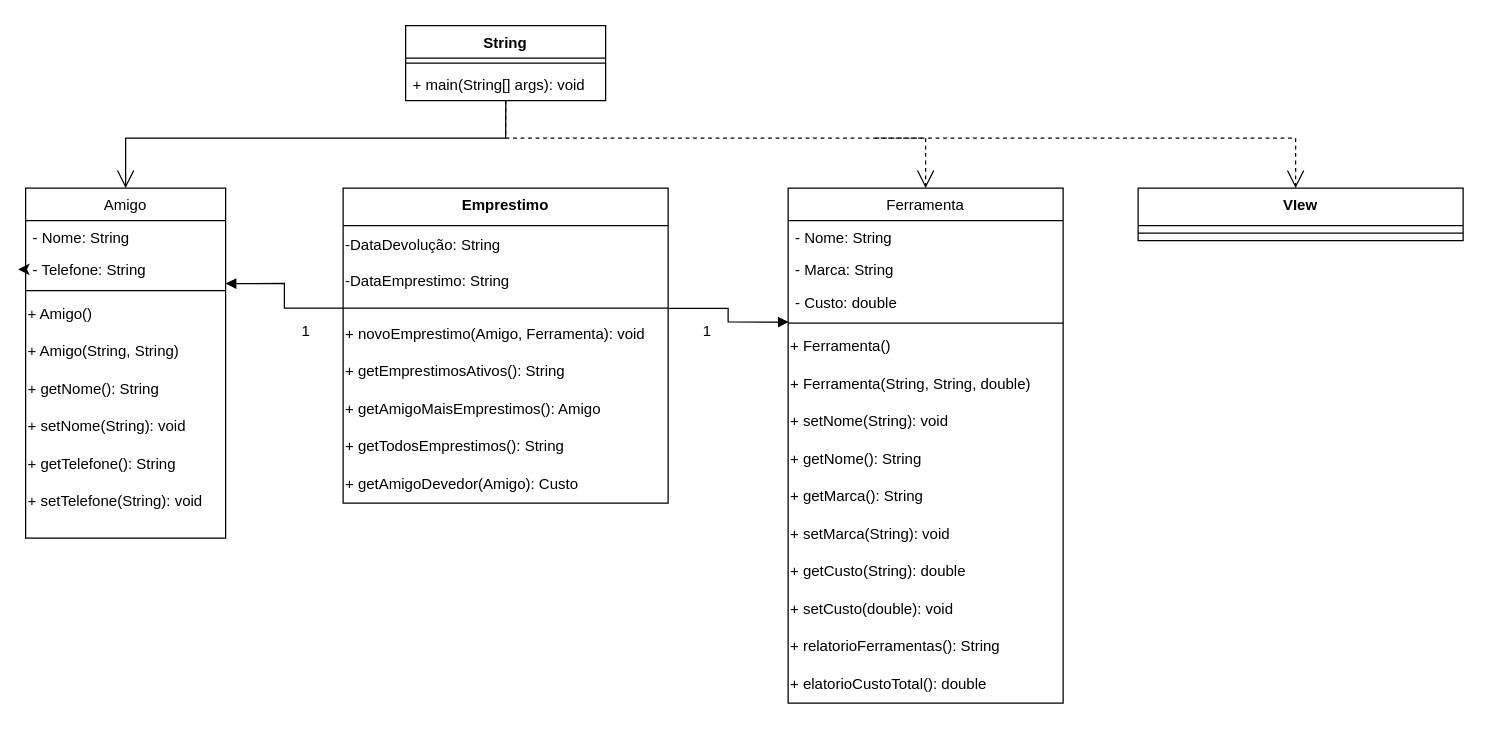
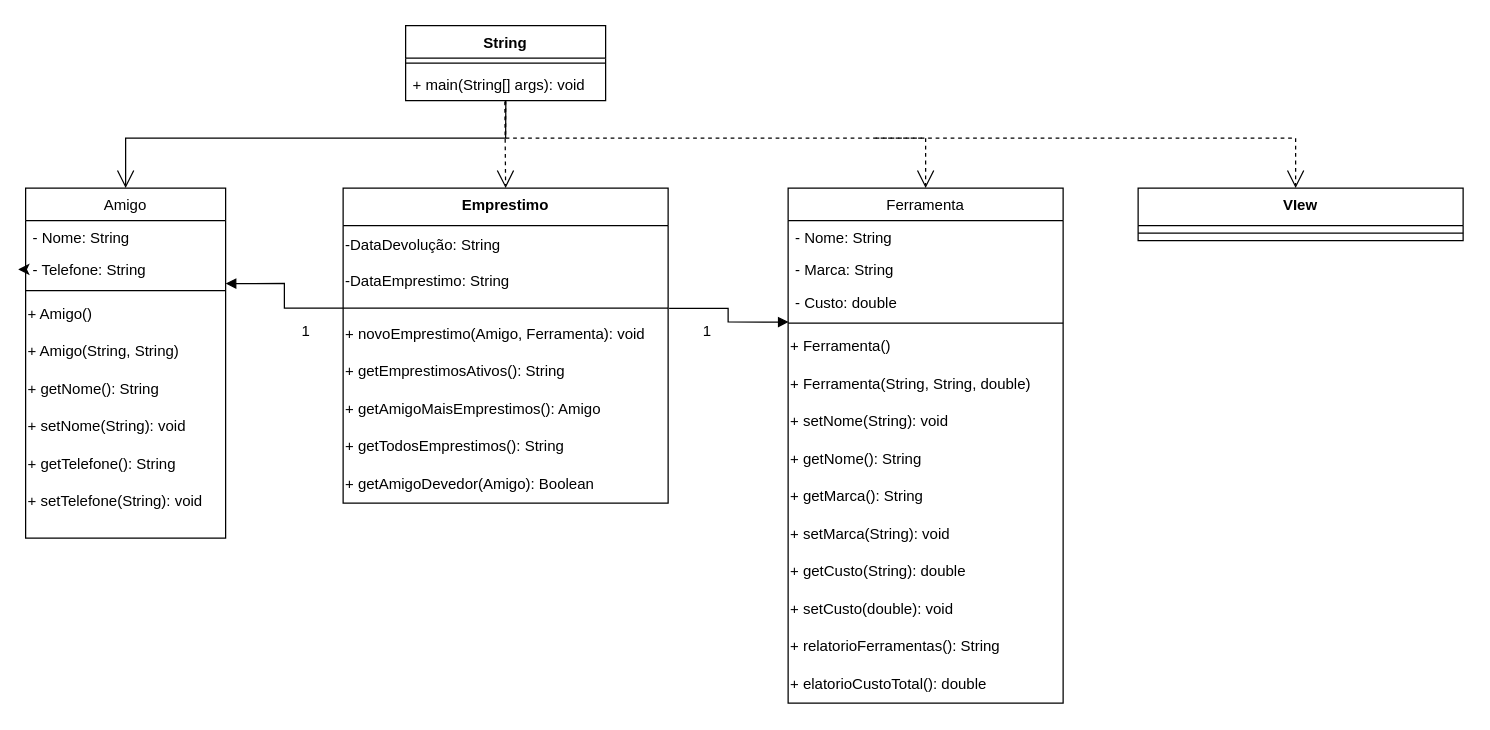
edge "+ main(String[] args): void" -> "Emprestimo": added
node "+ getAmigoDevedor(Amigo): Custo": label "+ getAmigoDevedor(Amigo): Custo" -> "+ getAmigoDevedor(Amigo): Boolean"
